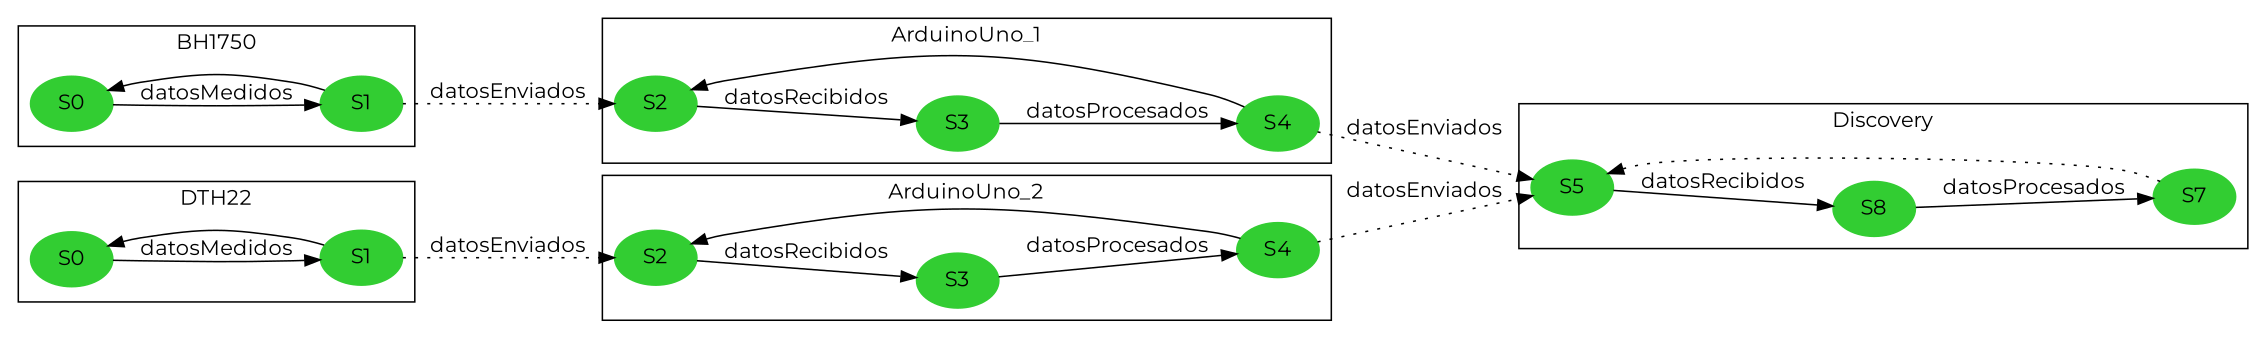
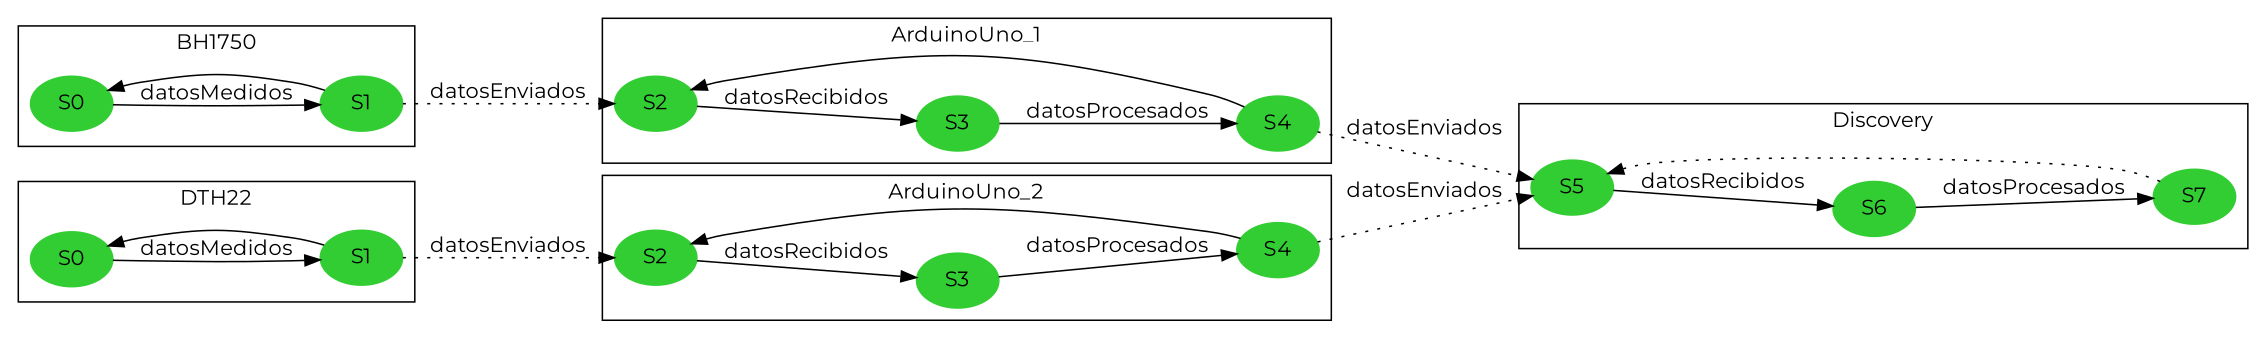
node "S8": label "S8" -> "S6"
